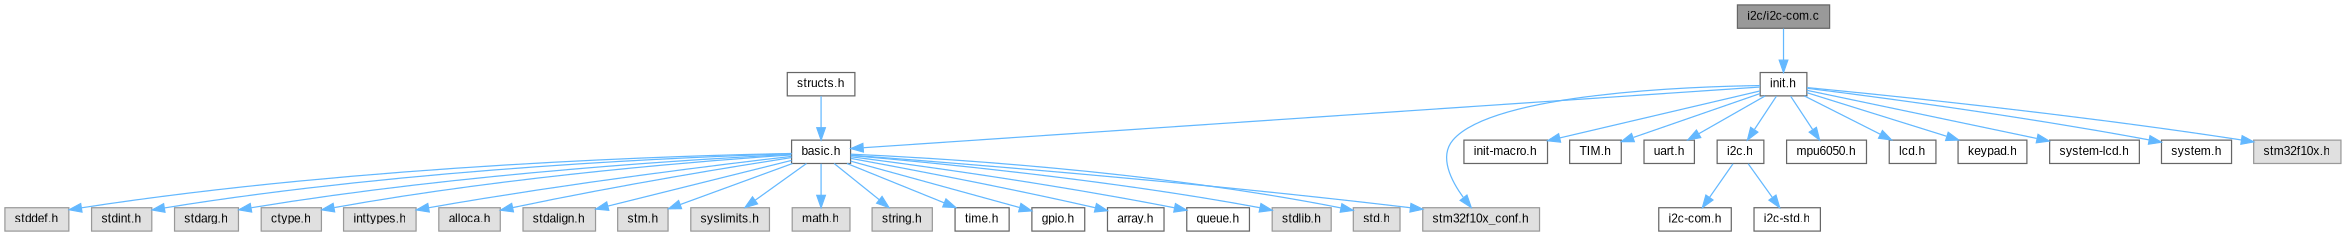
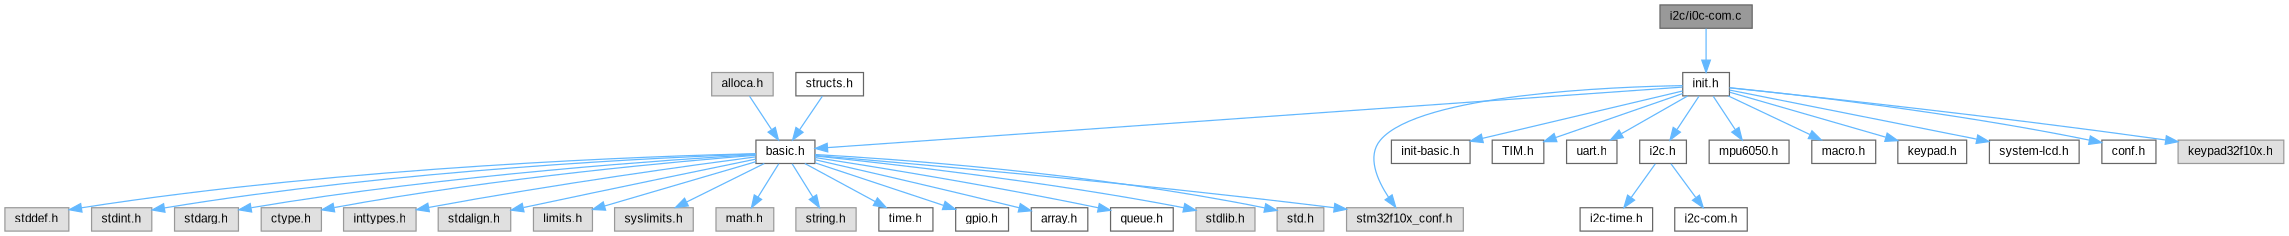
node "i2c/i2c-com.c": label "i2c/i2c-com.c" -> "i2c/i0c-com.c"
node "init-macro.h": label "init-macro.h" -> "init-basic.h"
node "lcd.h": label "lcd.h" -> "macro.h"
node "system.h": label "system.h" -> "conf.h"
node "stm32f10x.h": label "stm32f10x.h" -> "keypad32f10x.h"
edge "basic.h" -> "alloca.h": reversed
node "stm.h": label "stm.h" -> "limits.h"
node "i2c-std.h": label "i2c-std.h" -> "i2c-time.h"
